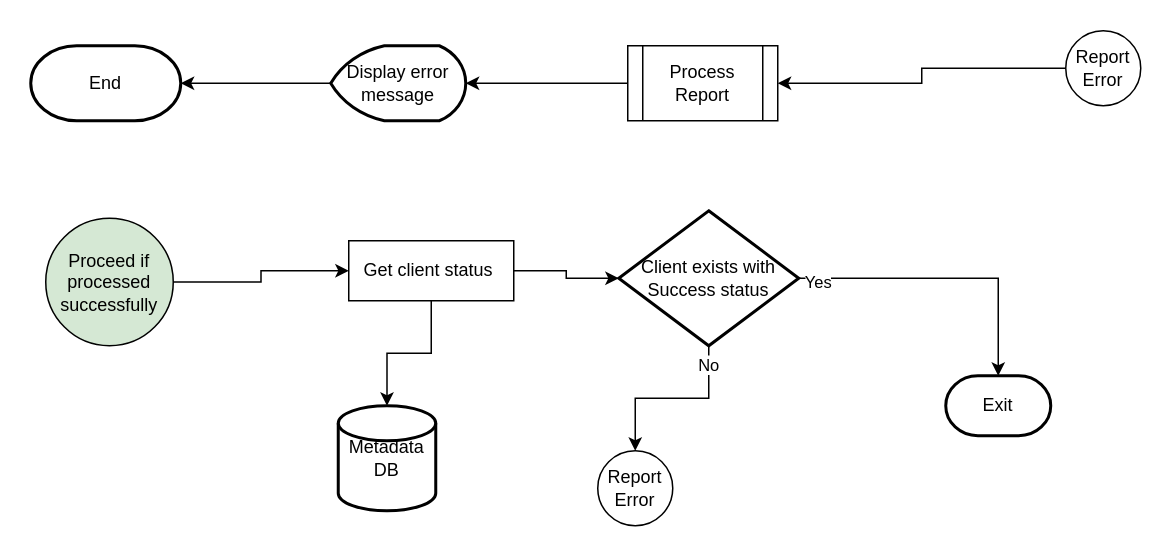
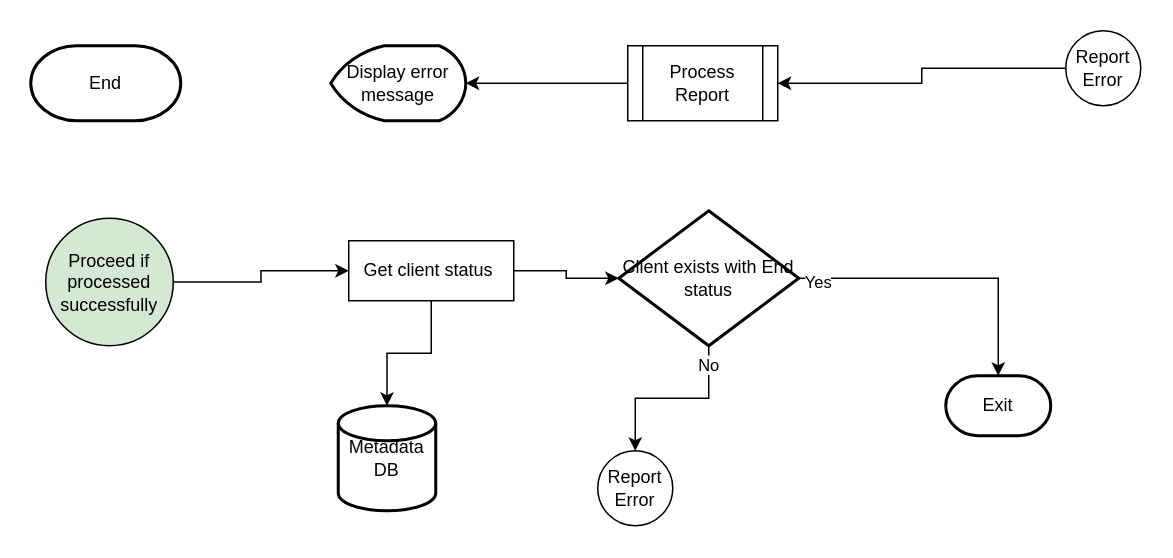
edge "Display error message" -> "End": removed
node "Client exists with Success status": label "Client exists with Success status" -> "Client exists with End status"
